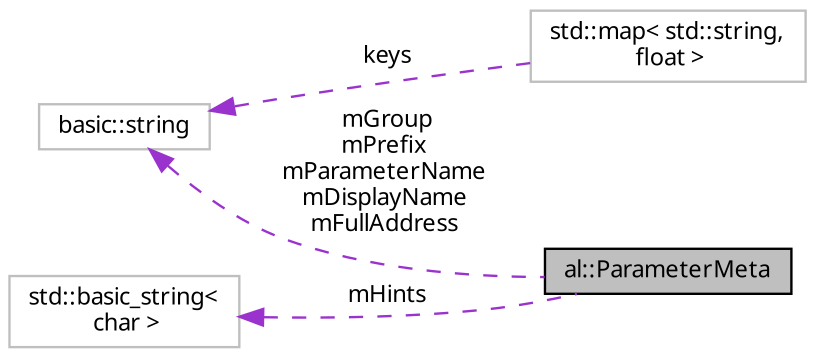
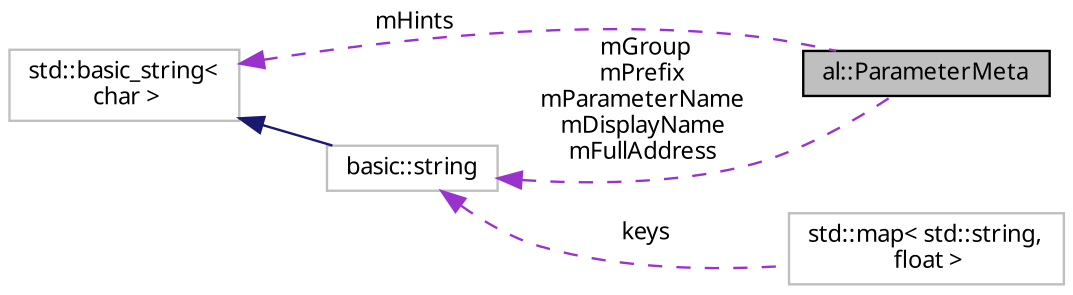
edge "basic::string" -> "std::basic_string< char >": added
